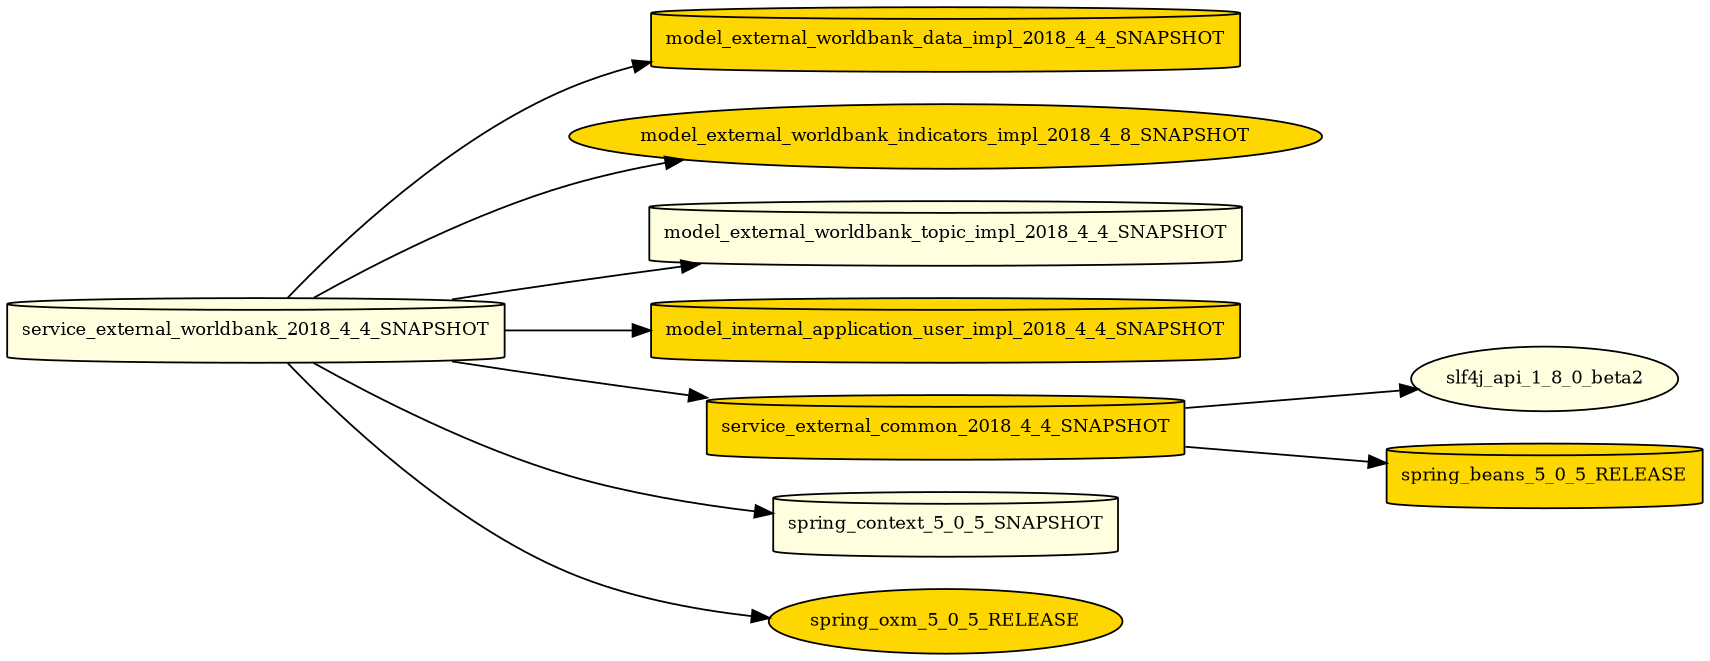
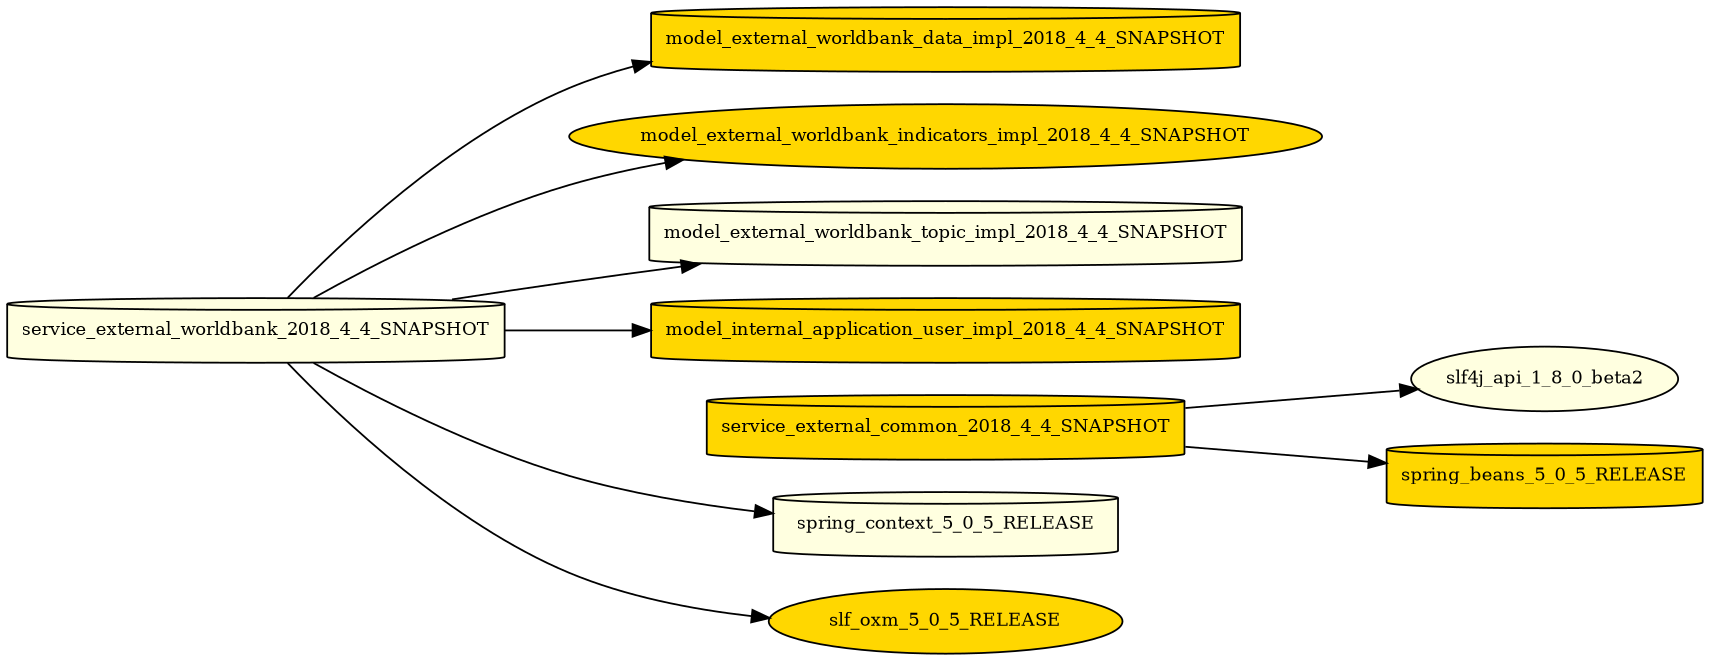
node "model_external_worldbank_indicators_impl_2018_4_8_SNAPSHOT": label "model_external_worldbank_indicators_impl_2018_4_8_SNAPSHOT" -> "model_external_worldbank_indicators_impl_2018_4_4_SNAPSHOT"
edge "service_external_worldbank_2018_4_4_SNAPSHOT" -> "service_external_common_2018_4_4_SNAPSHOT": removed
node "spring_context_5_0_5_SNAPSHOT": label "spring_context_5_0_5_SNAPSHOT" -> "spring_context_5_0_5_RELEASE"
node "spring_oxm_5_0_5_RELEASE": label "spring_oxm_5_0_5_RELEASE" -> "slf_oxm_5_0_5_RELEASE"
